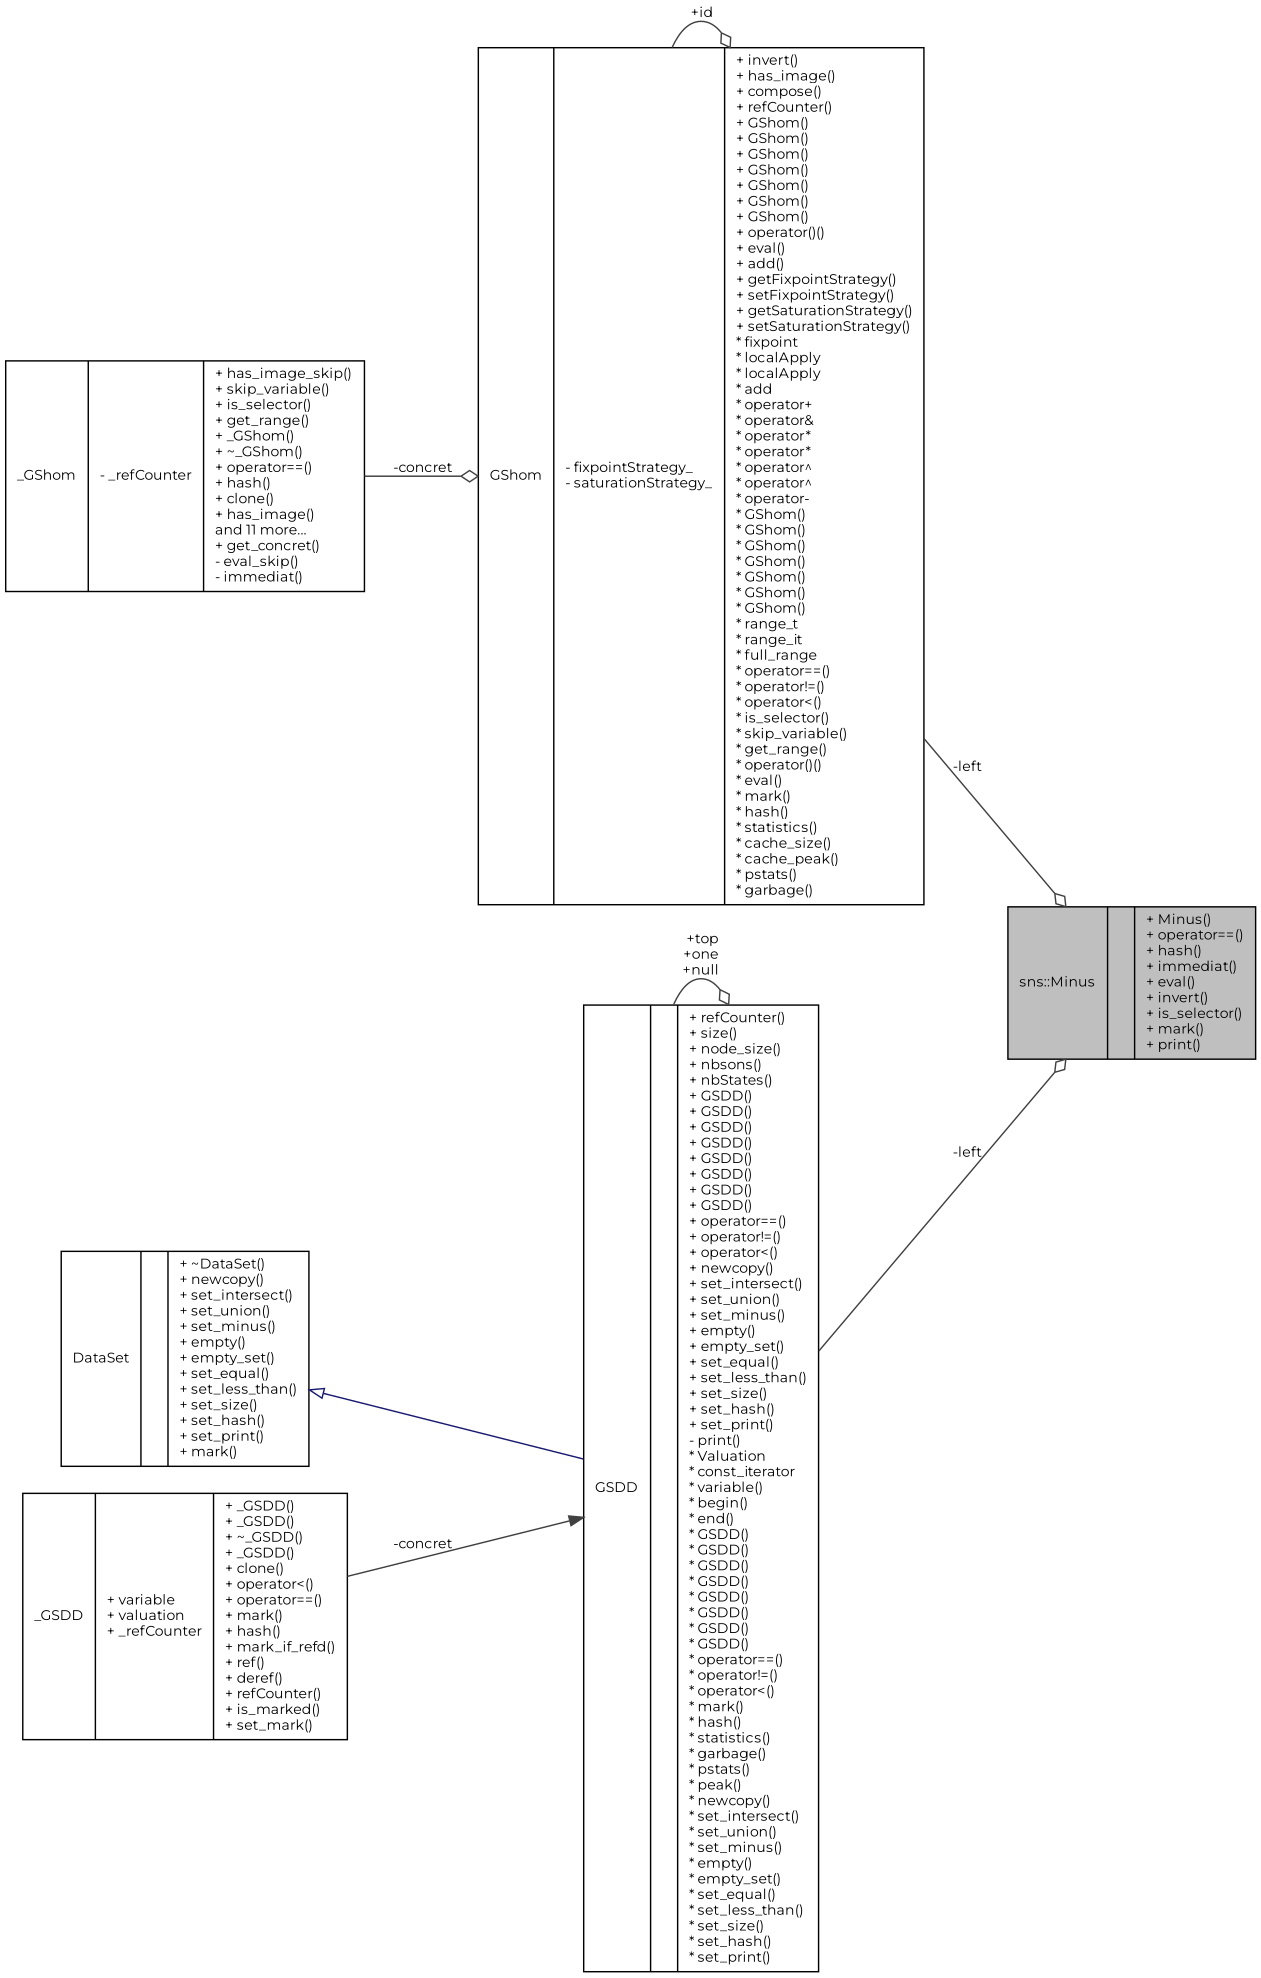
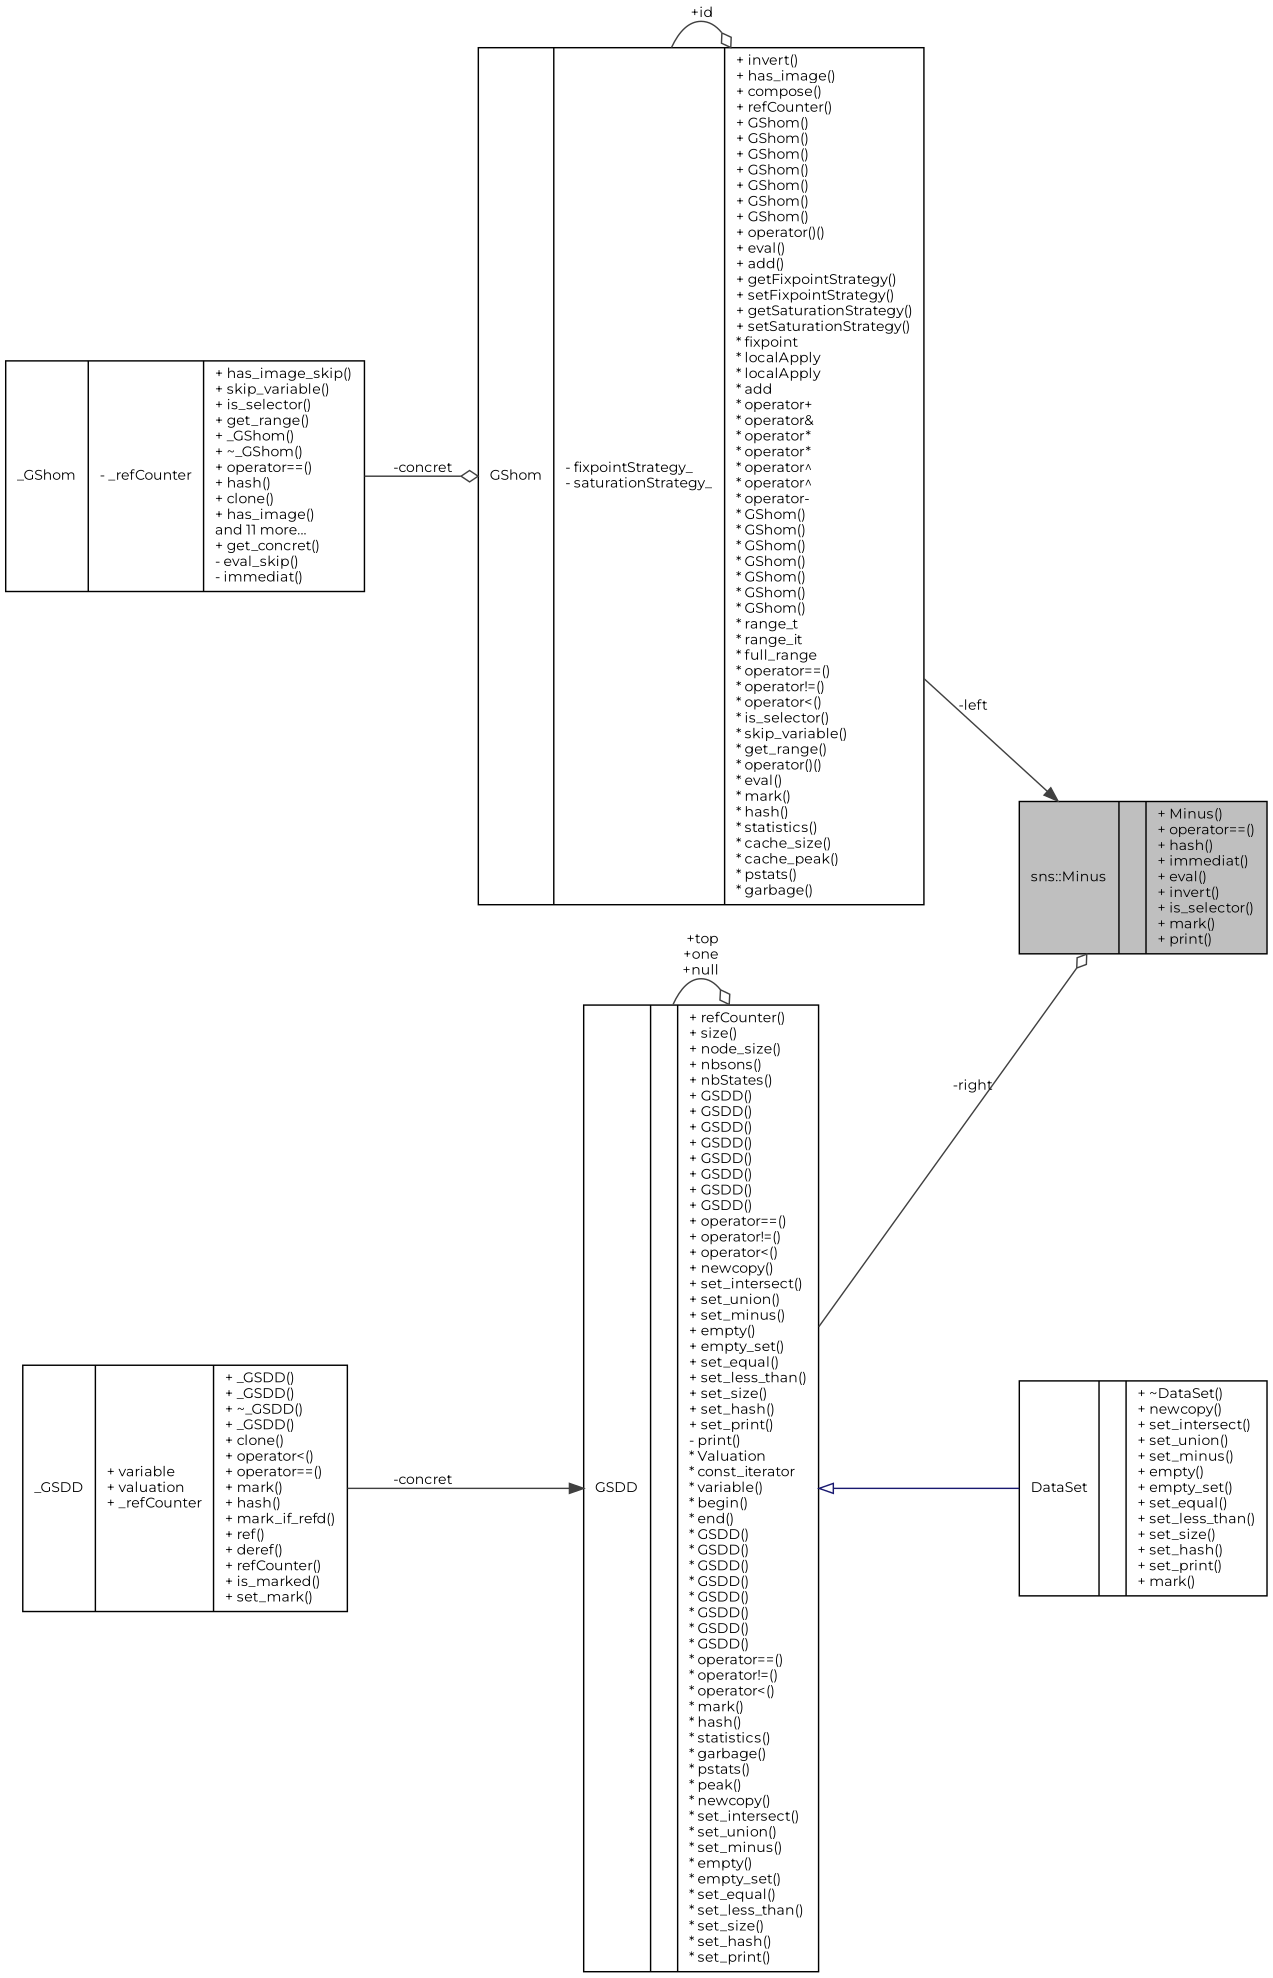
edge "GShom" -> "sns::Minus": arrowhead odiamond -> normal
edge "GSDD" -> "sns::Minus": label " -left" -> " -right"
edge "GSDD" -> "DataSet": reversed
